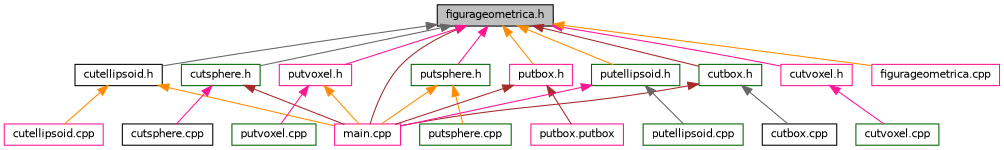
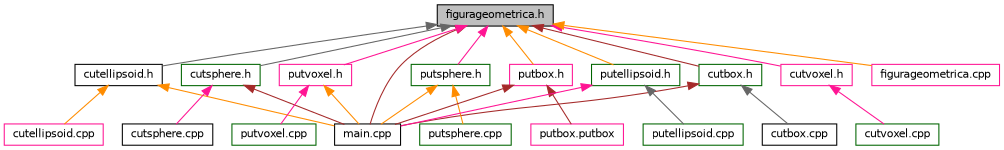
node "main.cpp": color deeppink -> black
